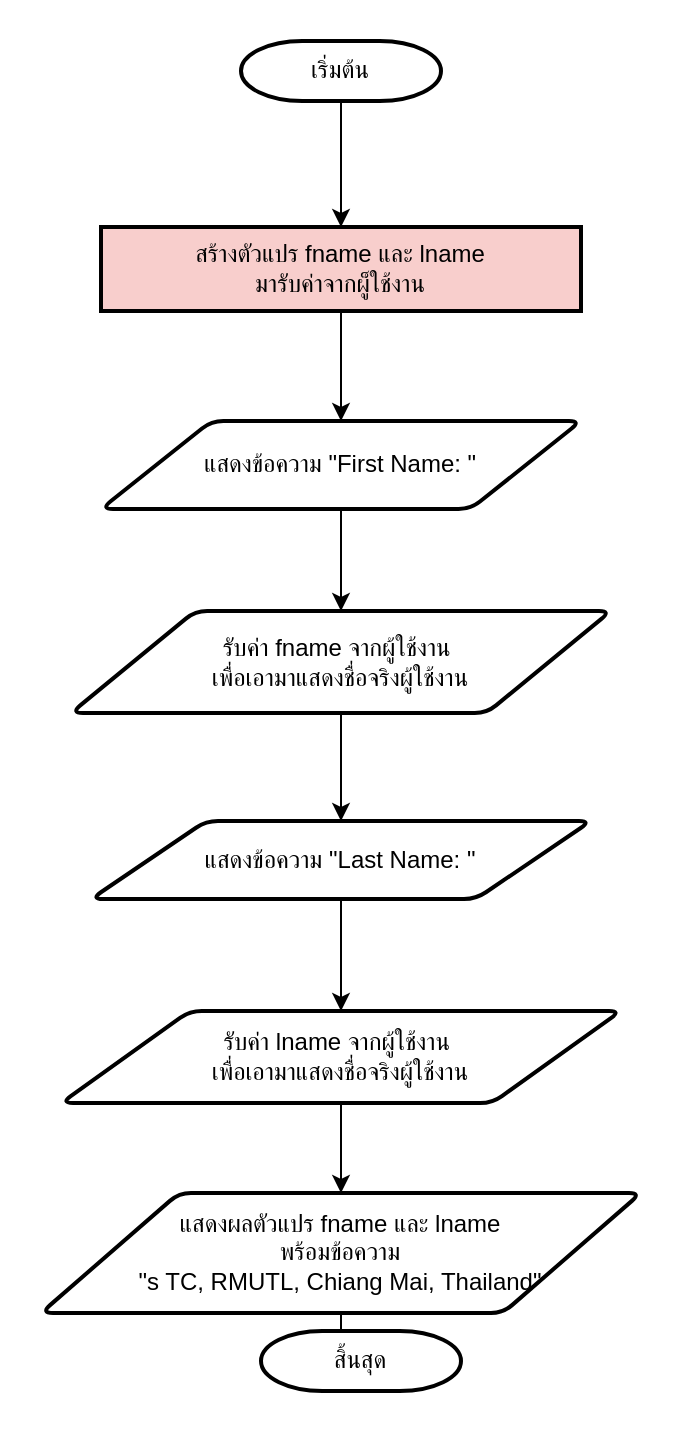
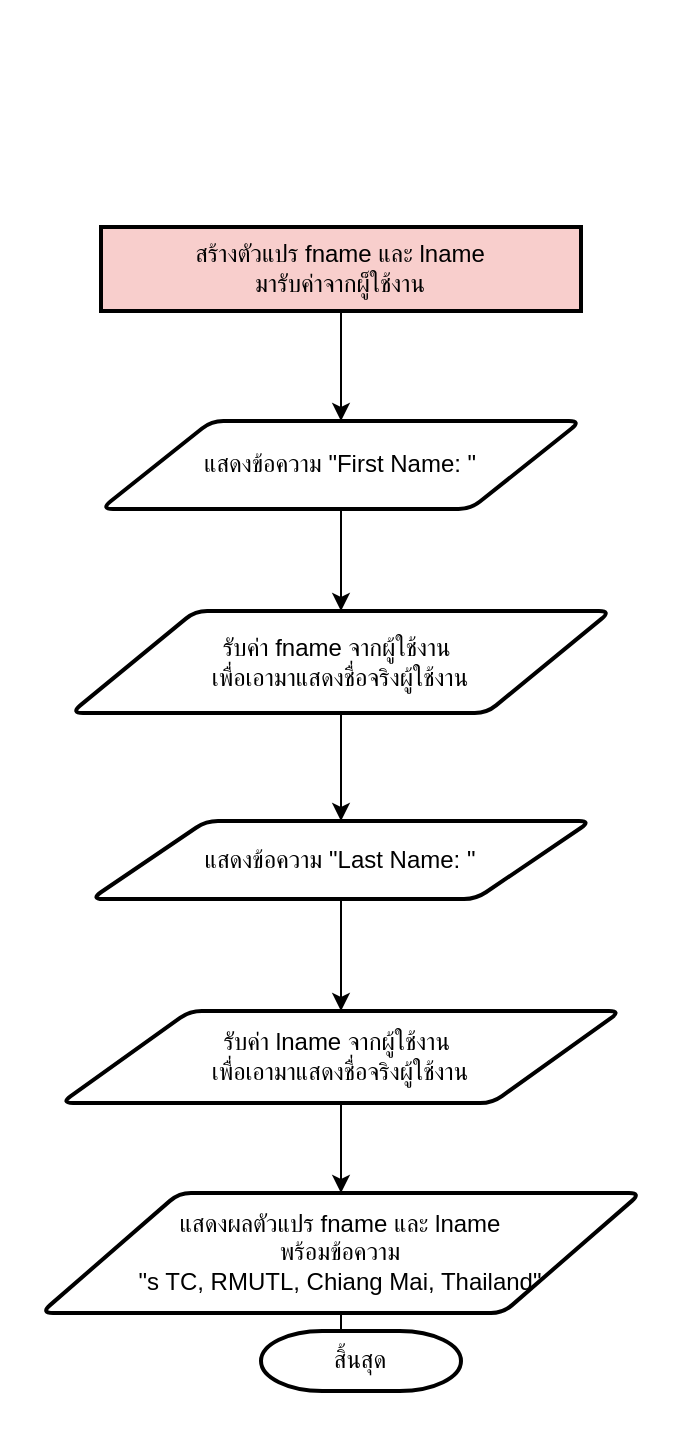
node "เริ่มต้น": removed
edge "เริ่มต้น" -> "สร้างตัวแปร fname และ lname มารับค่าจากผู็ใช้งาน": removed
